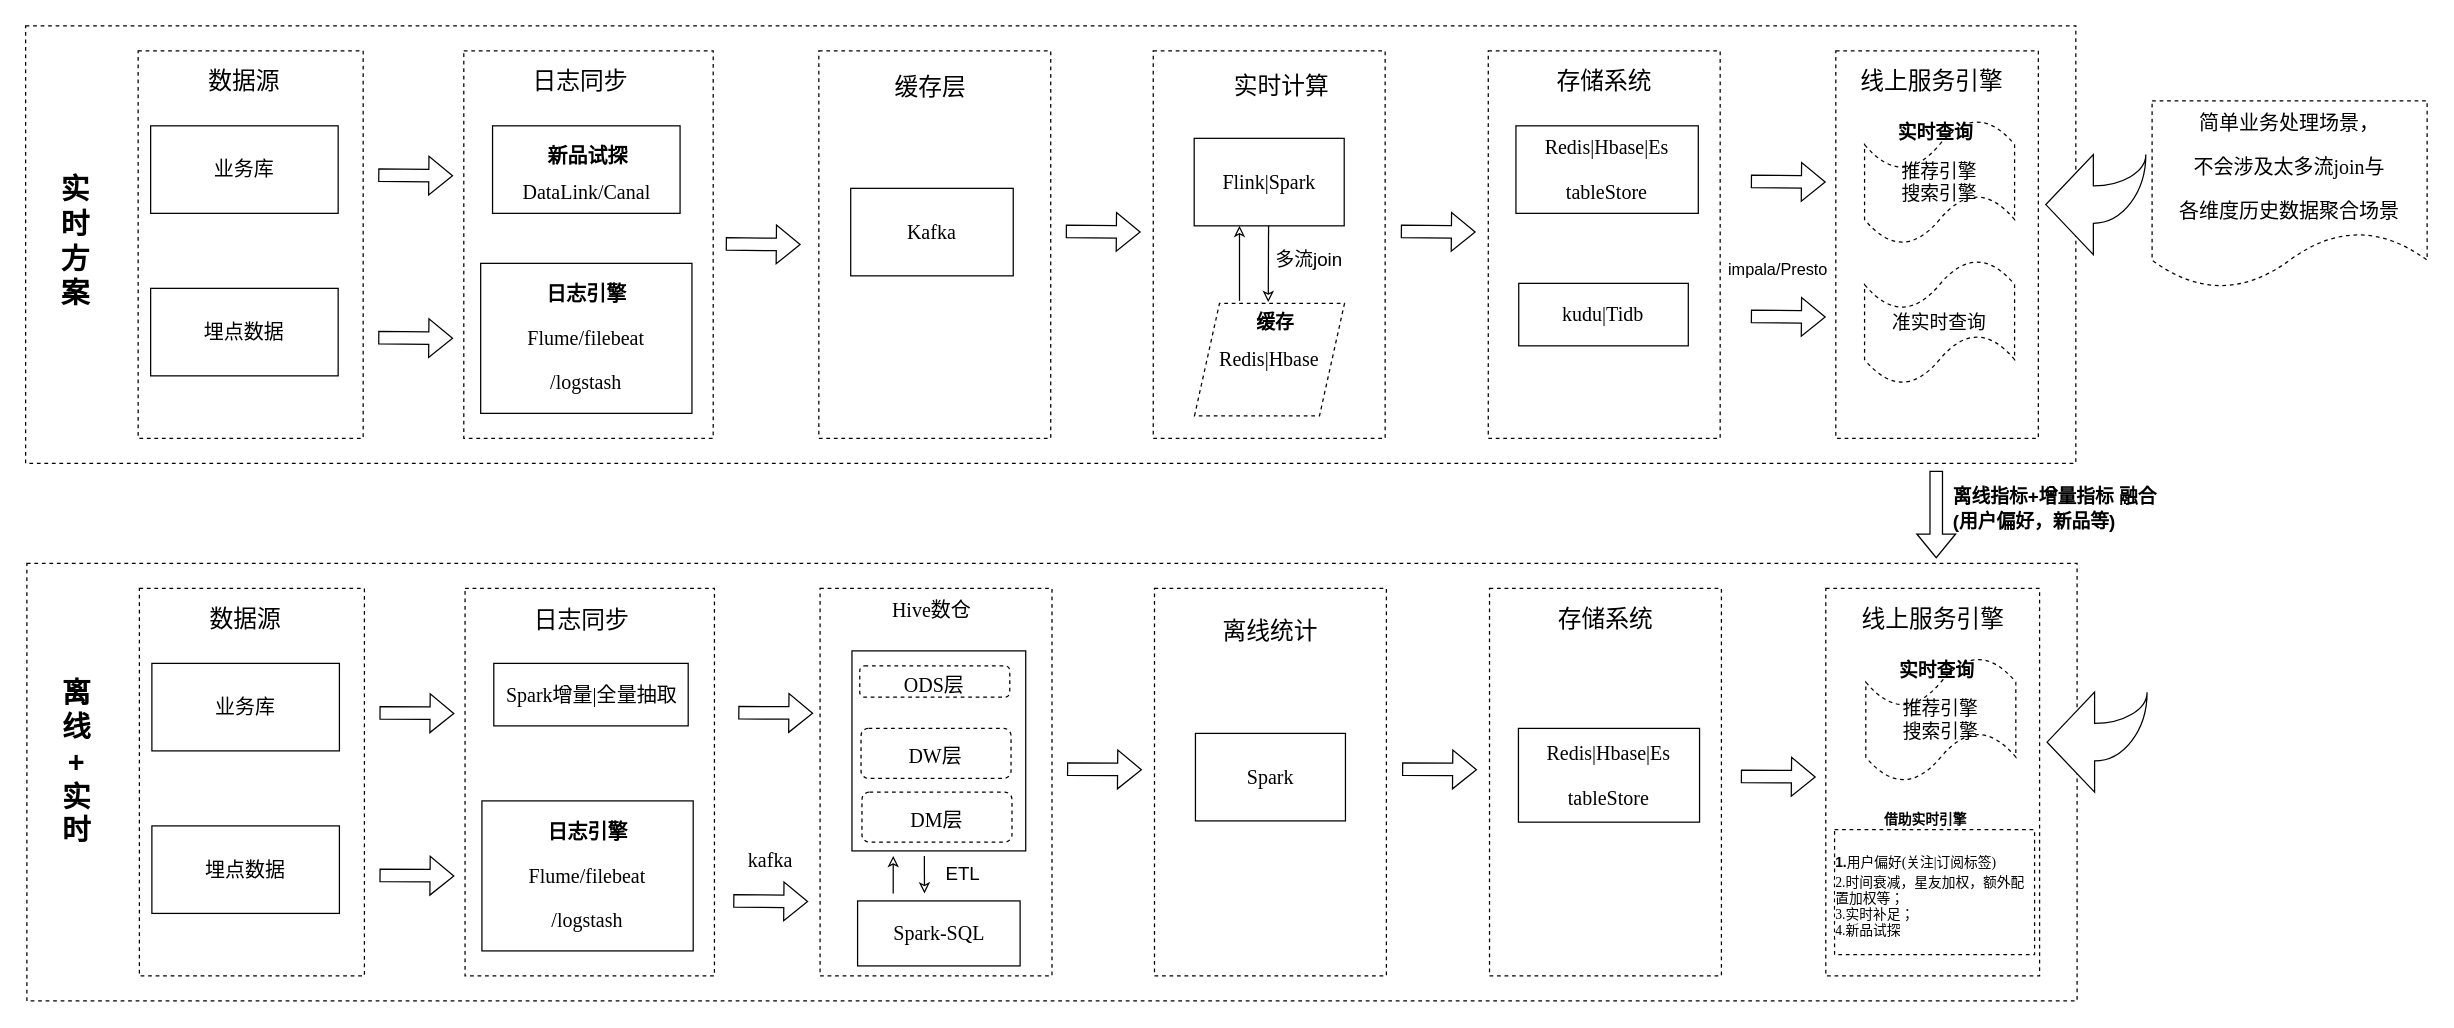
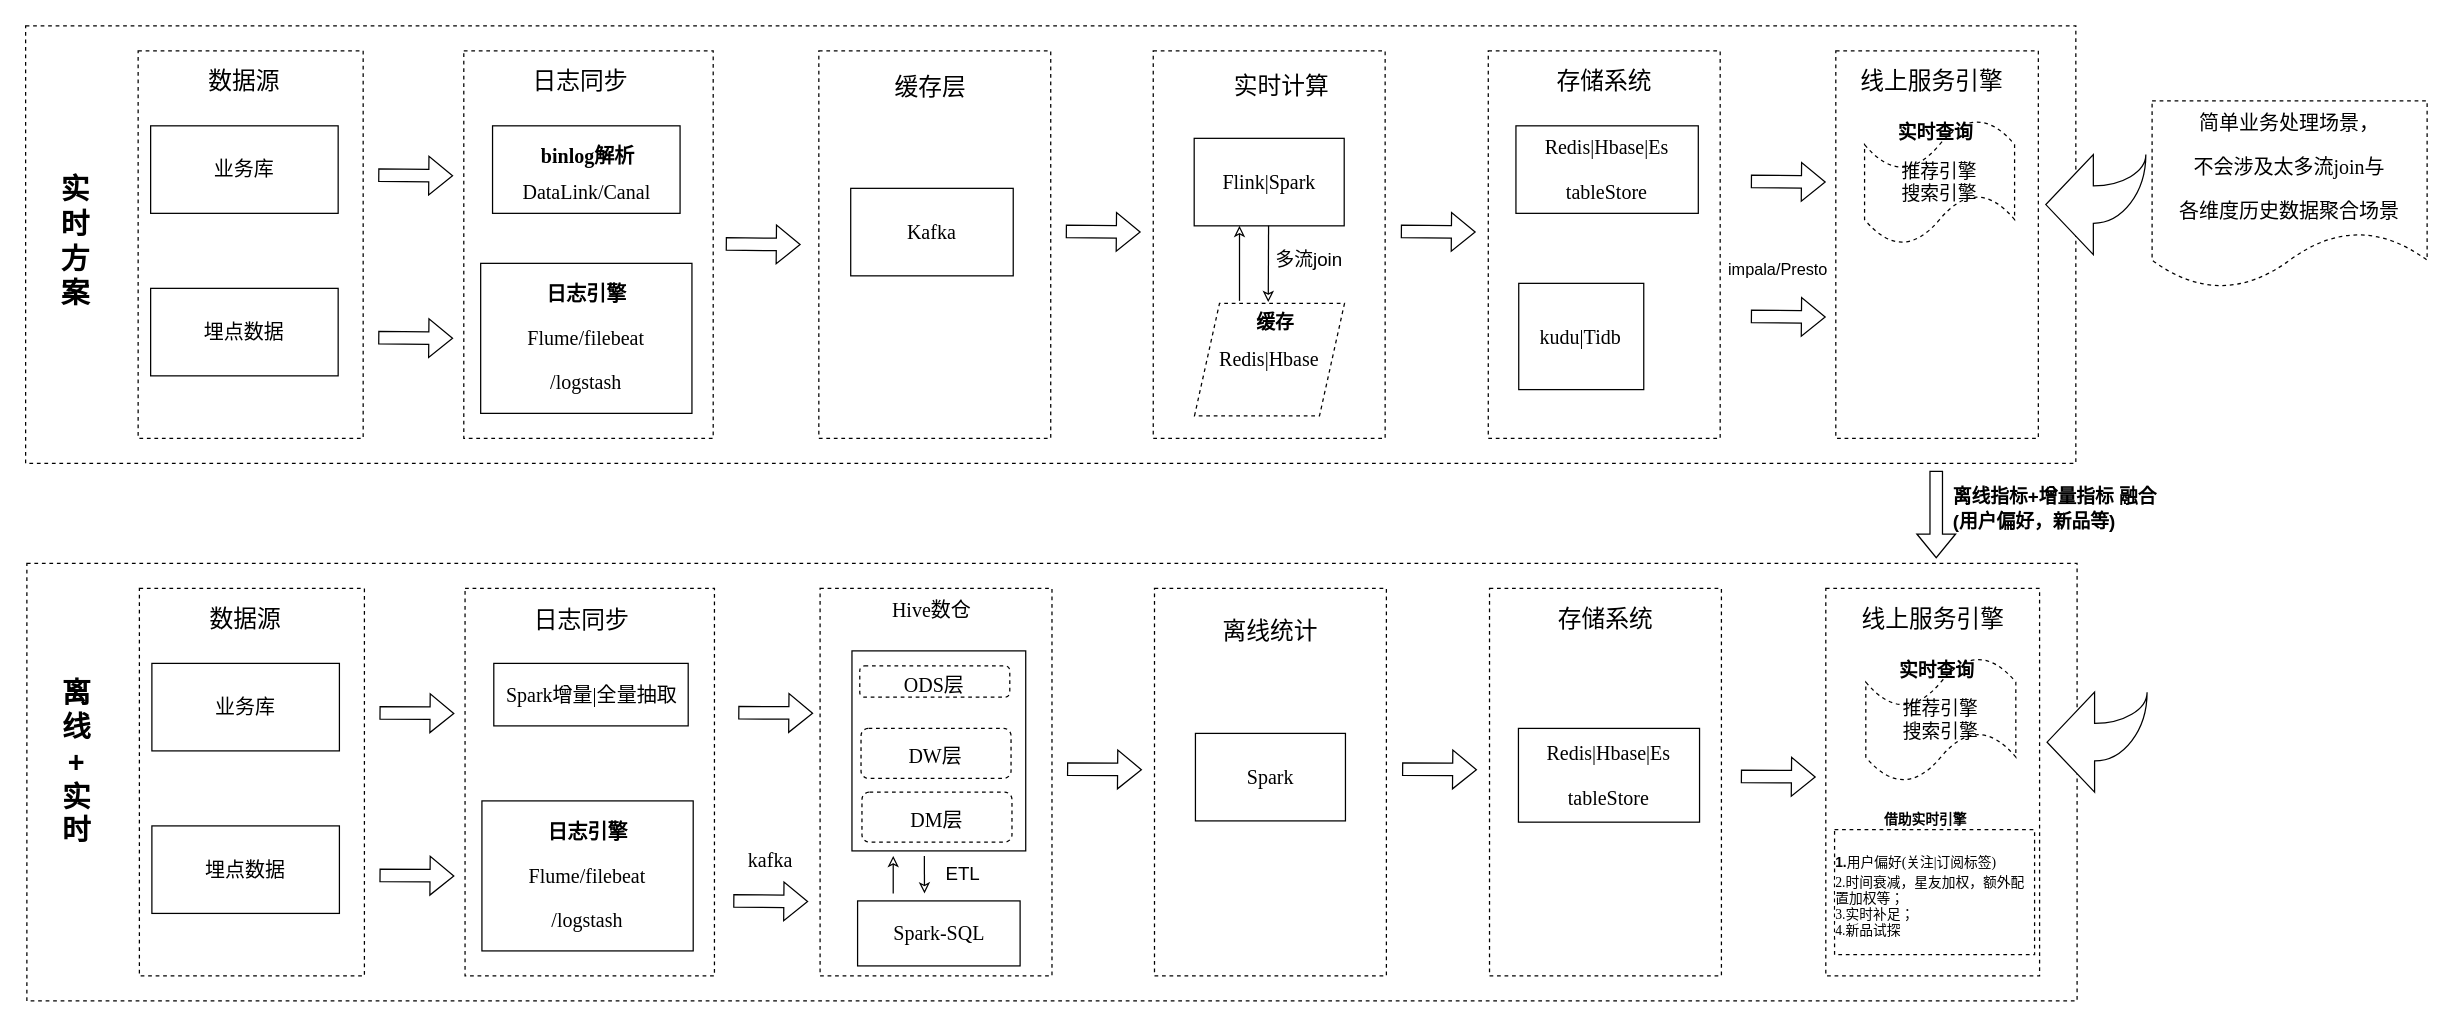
node "新品试探": label "新品试探" -> "binlog解析"
node "kudu|Tidb": size 170x63 -> 125x106
node "准实时查询": removed
